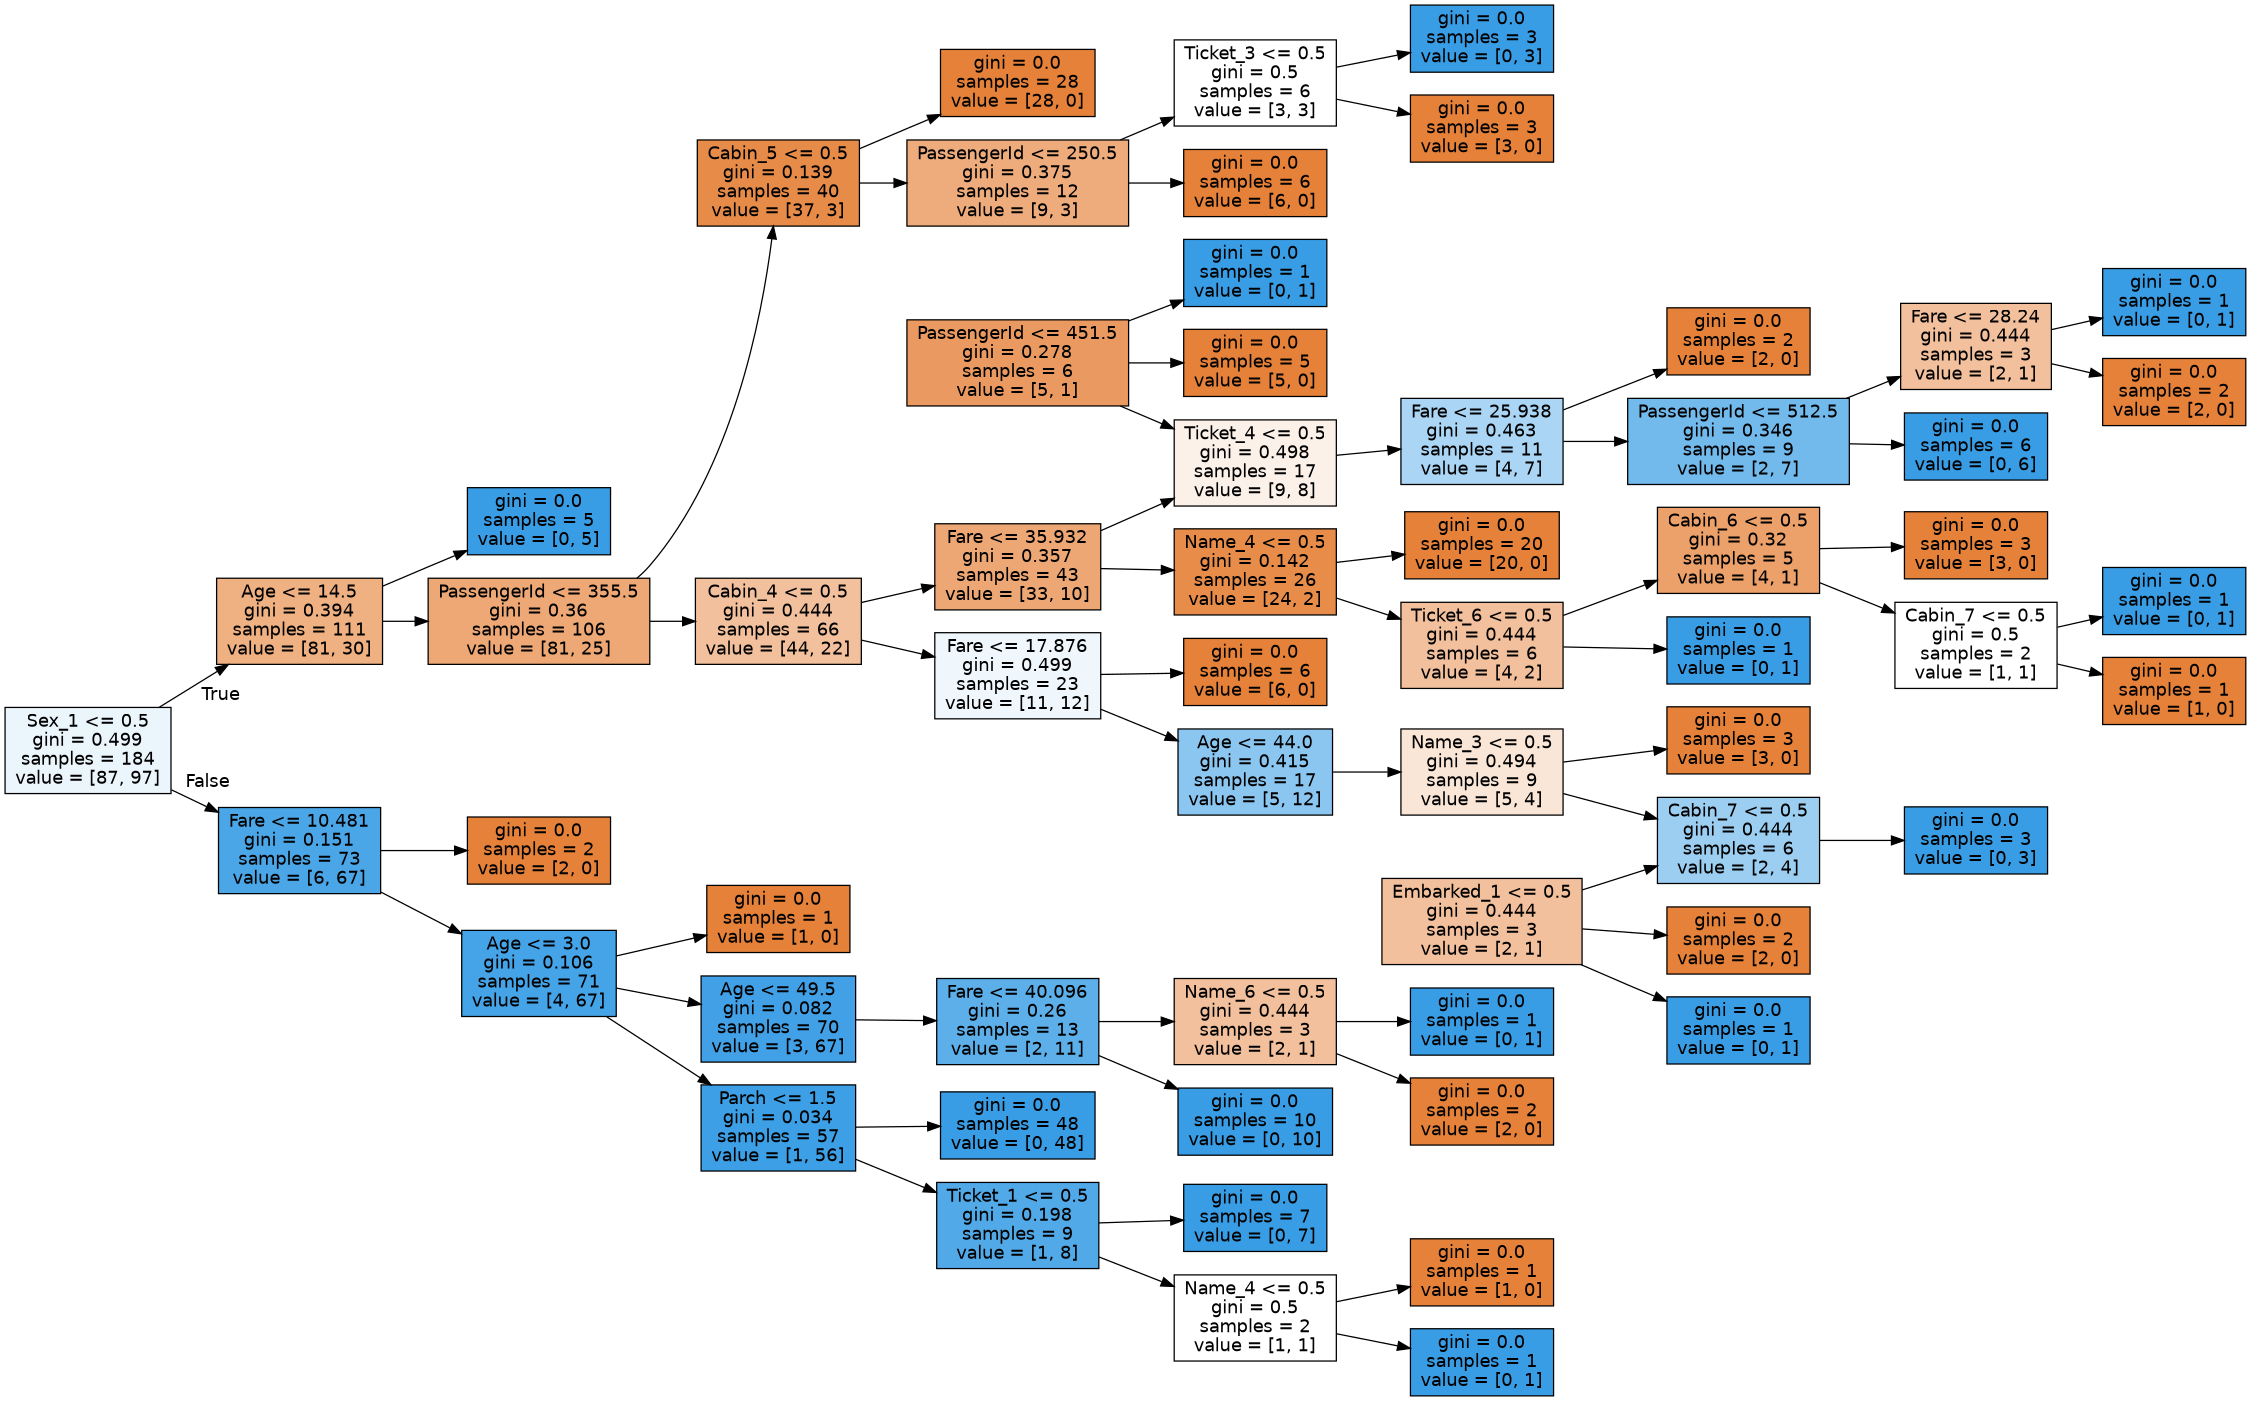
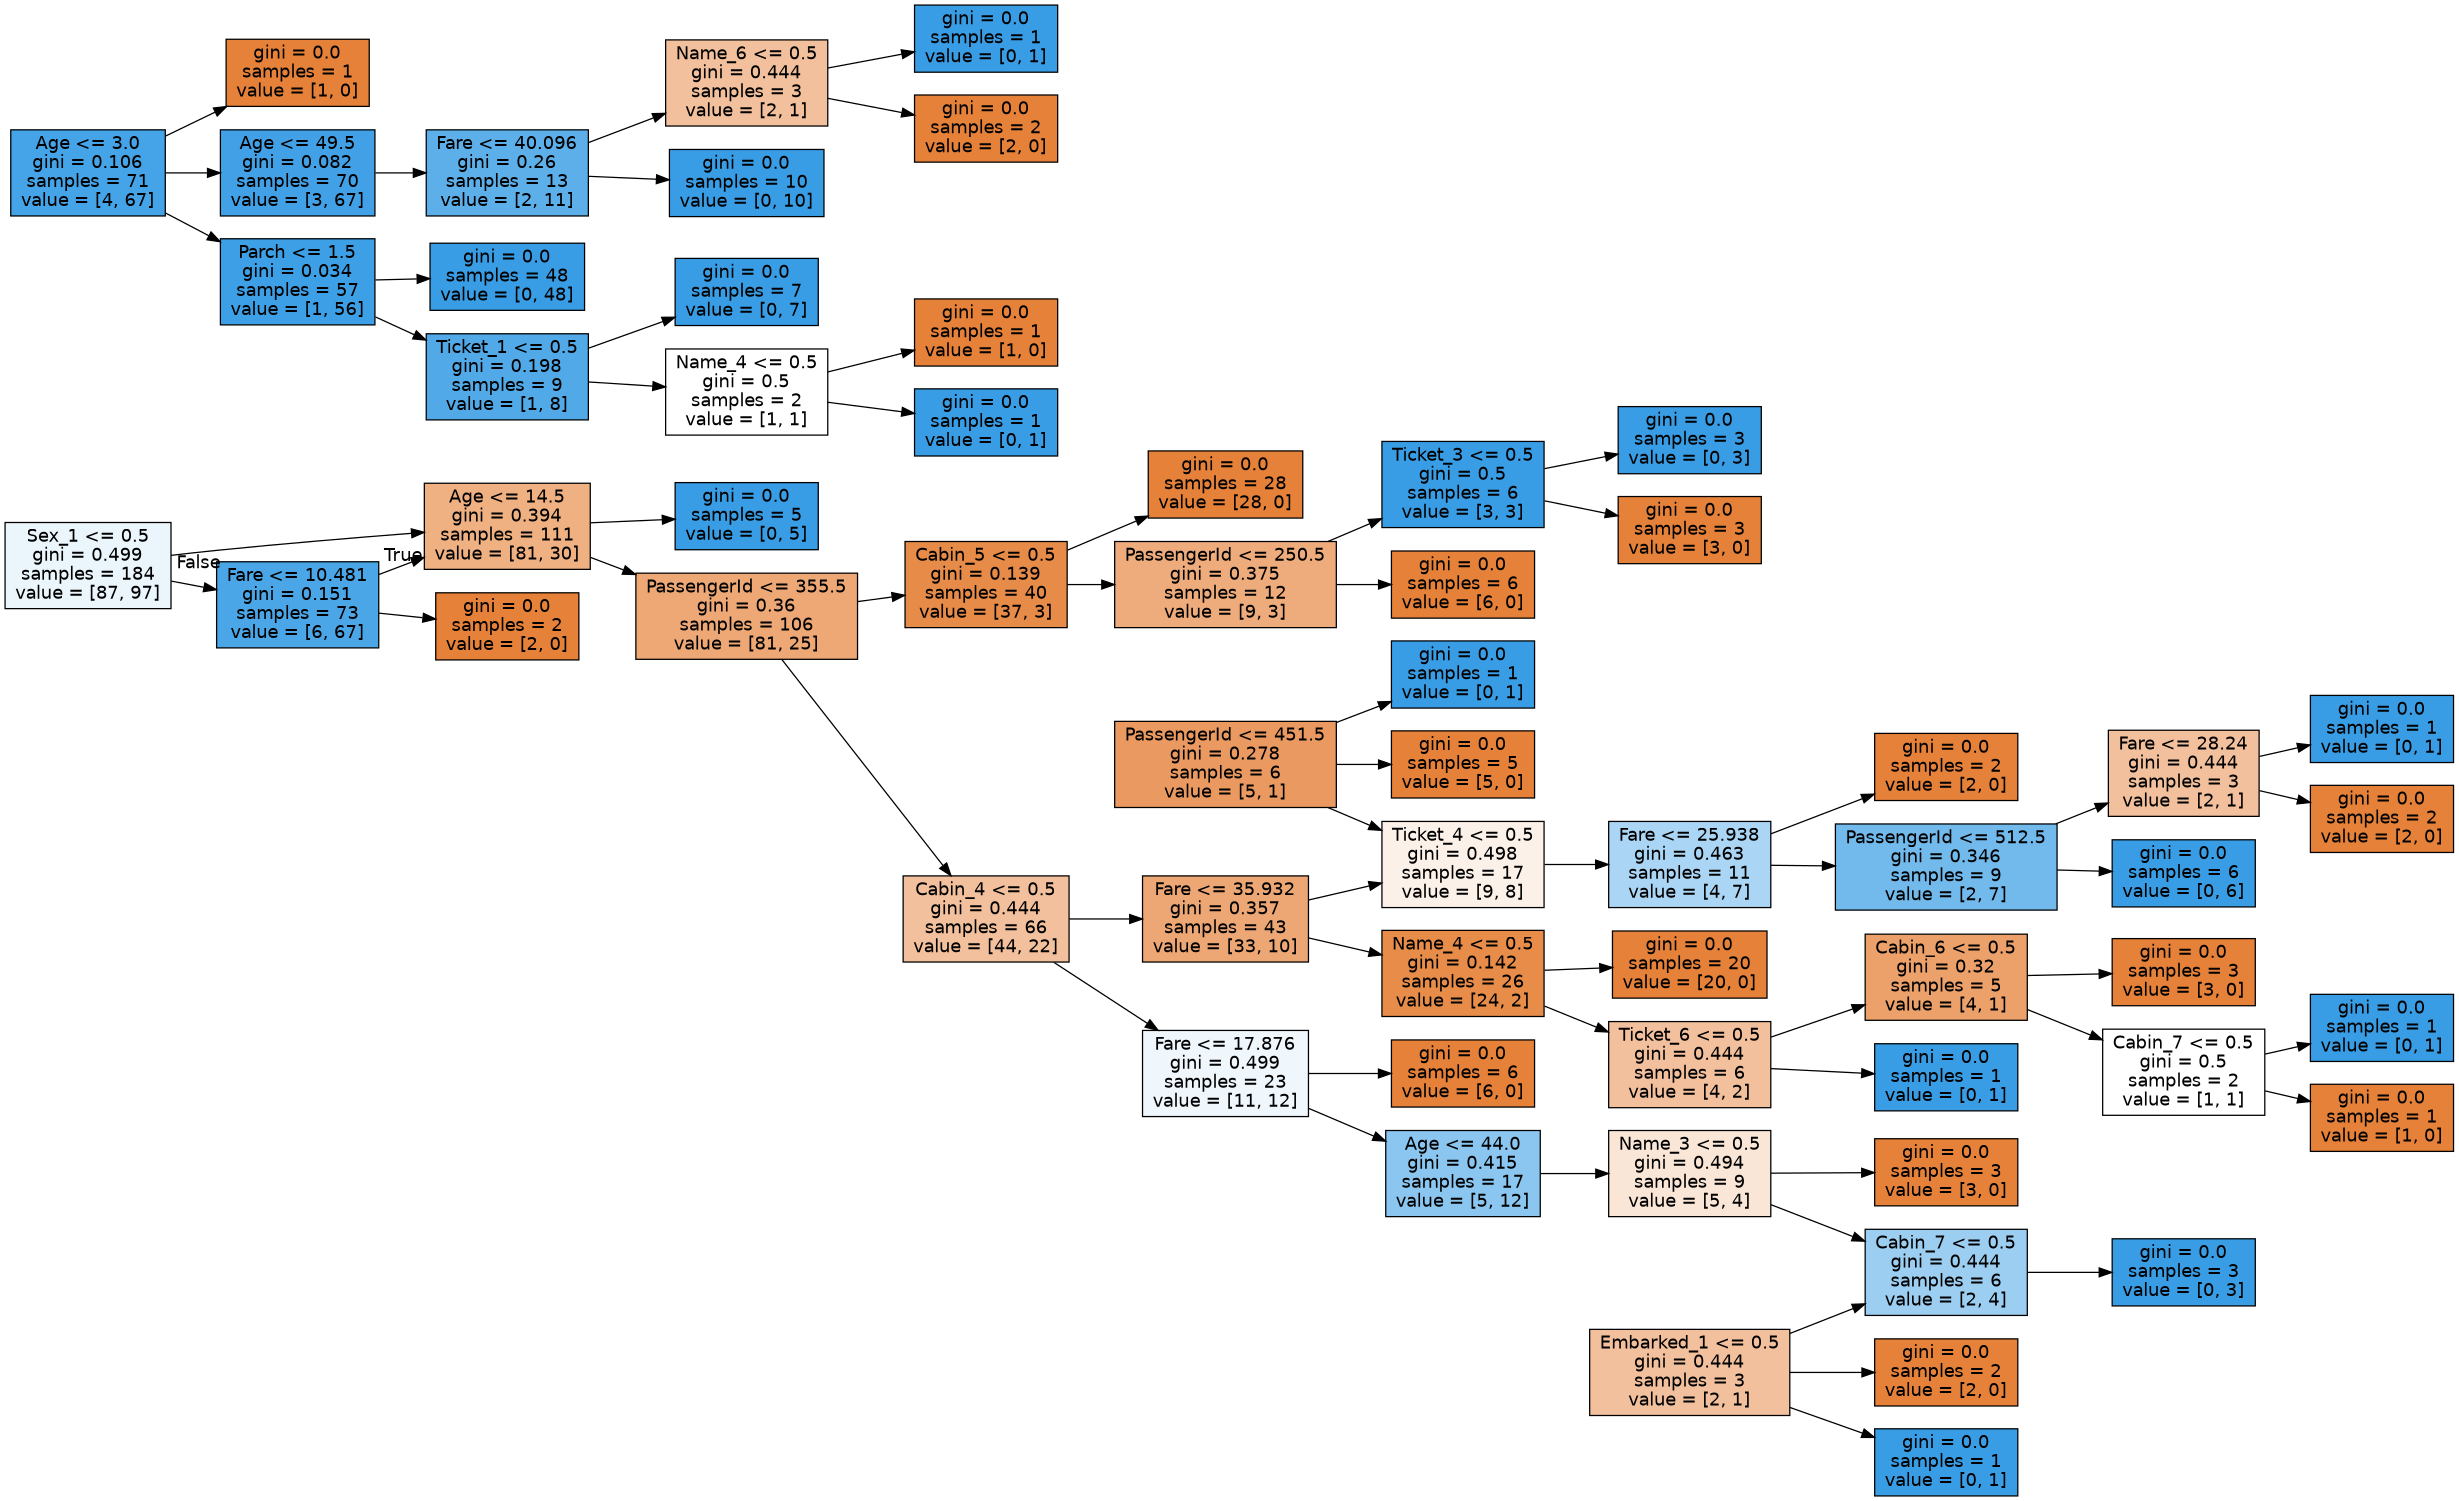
node "Ticket_3 <= 0.5 gini = 0.5 samples = 6 value = [3, 3]": fillcolor #ffffff -> #399de5
edge "Fare <= 10.481 gini = 0.151 samples = 73 value = [6, 67]" -> "Age <= 3.0 gini = 0.106 samples = 71 value = [4, 67]": now "Fare <= 10.481 gini = 0.151 samples = 73 value = [6, 67]" -> "Age <= 14.5 gini = 0.394 samples = 111 value = [81, 30]"
